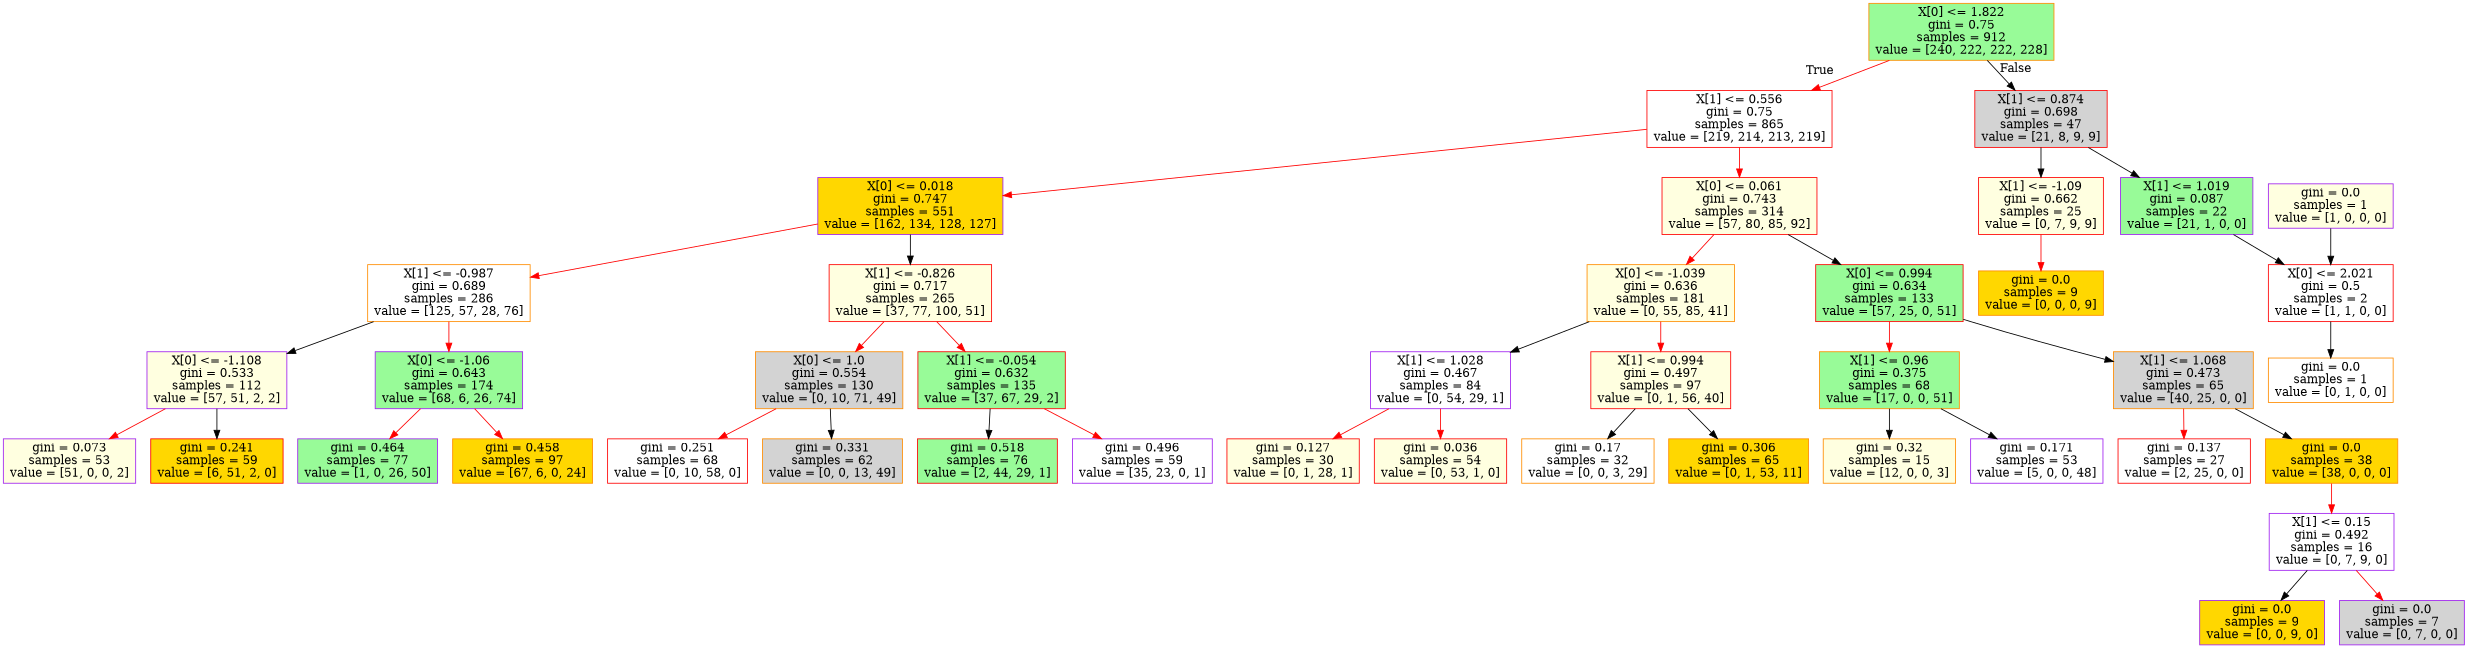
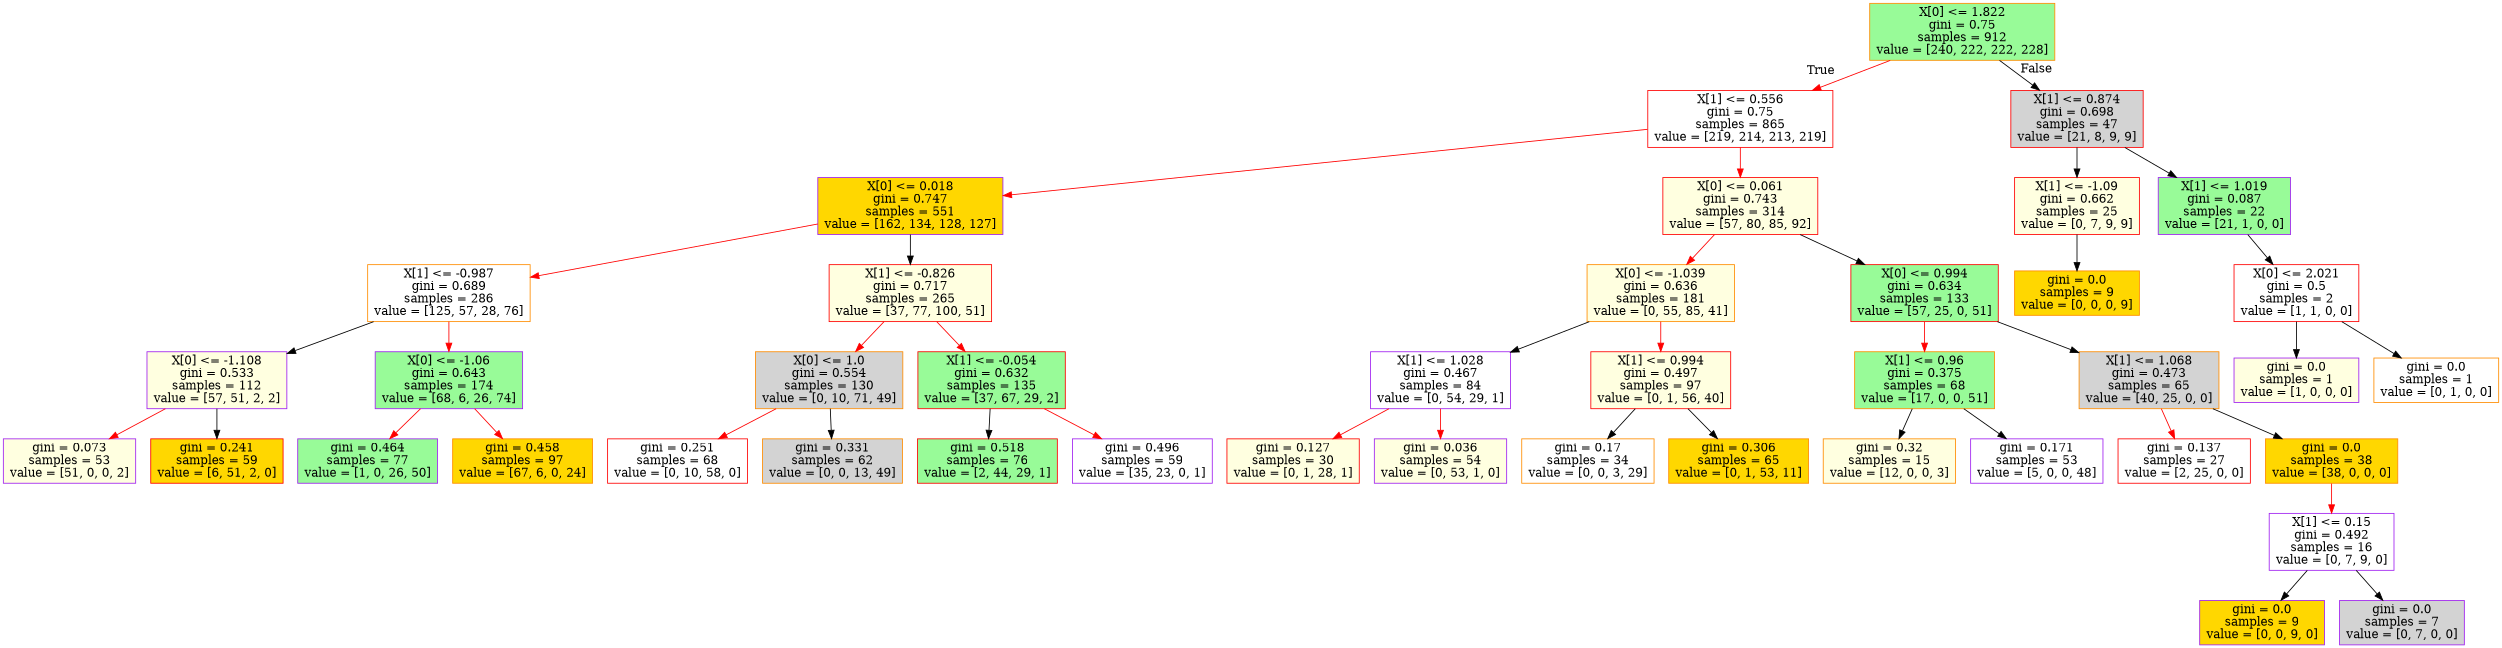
edge "gini = 0.0 samples = 1 value = [1, 0, 0, 0]" -> "X[0] <= 2.021 gini = 0.5 samples = 2 value = [1, 1, 0, 0]": reversed
edge "X[1] <= -1.09 gini = 0.662 samples = 25 value = [0, 7, 9, 9]" -> "gini = 0.0 samples = 9 value = [0, 0, 0, 9]": color red -> black
node "gini = 0.036 samples = 54 value = [0, 53, 1, 0]": color red -> purple
node "gini = 0.17 samples = 32 value = [0, 0, 3, 29]": label "gini = 0.17 samples = 32 value = [0, 0, 3, 29]" -> "gini = 0.17 samples = 34 value = [0, 0, 3, 29]"
edge "X[1] <= 0.15 gini = 0.492 samples = 16 value = [0, 7, 9, 0]" -> "gini = 0.0 samples = 7 value = [0, 7, 0, 0]": color red -> black
